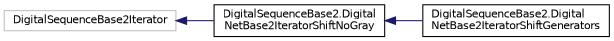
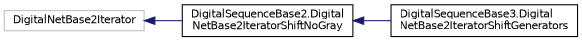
node "DigitalSequenceBase2Iterator": label "DigitalSequenceBase2Iterator" -> "DigitalNetBase2Iterator"
node "DigitalSequenceBase2.Digital NetBase2IteratorShiftGenerators": label "DigitalSequenceBase2.Digital NetBase2IteratorShiftGenerators" -> "DigitalSequenceBase3.Digital NetBase2IteratorShiftGenerators"
